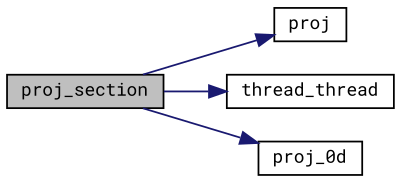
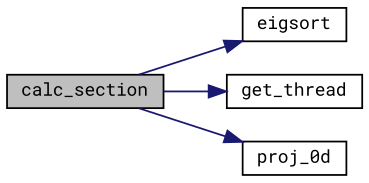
node "proj": label "proj" -> "eigsort"
node "proj_section": label "proj_section" -> "calc_section"
node "thread_thread": label "thread_thread" -> "get_thread"
